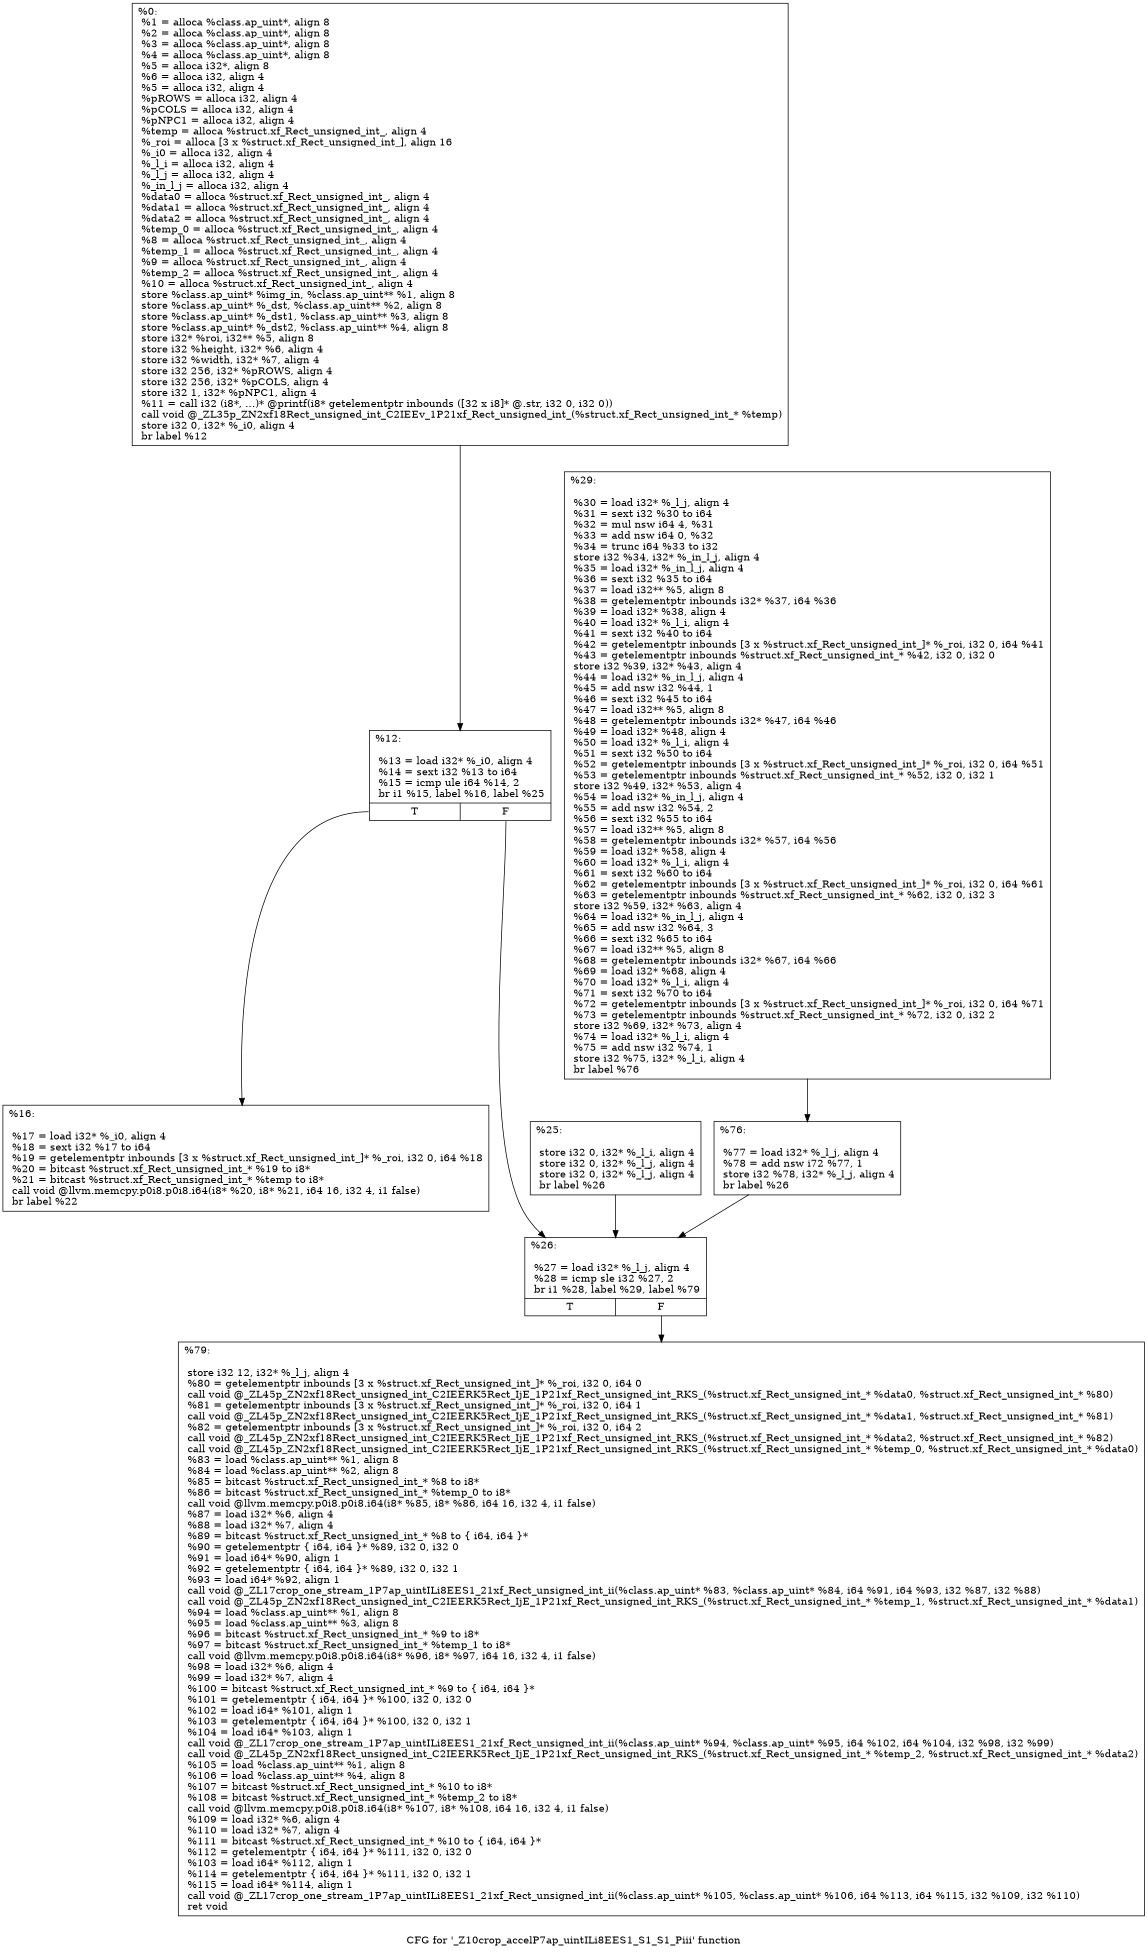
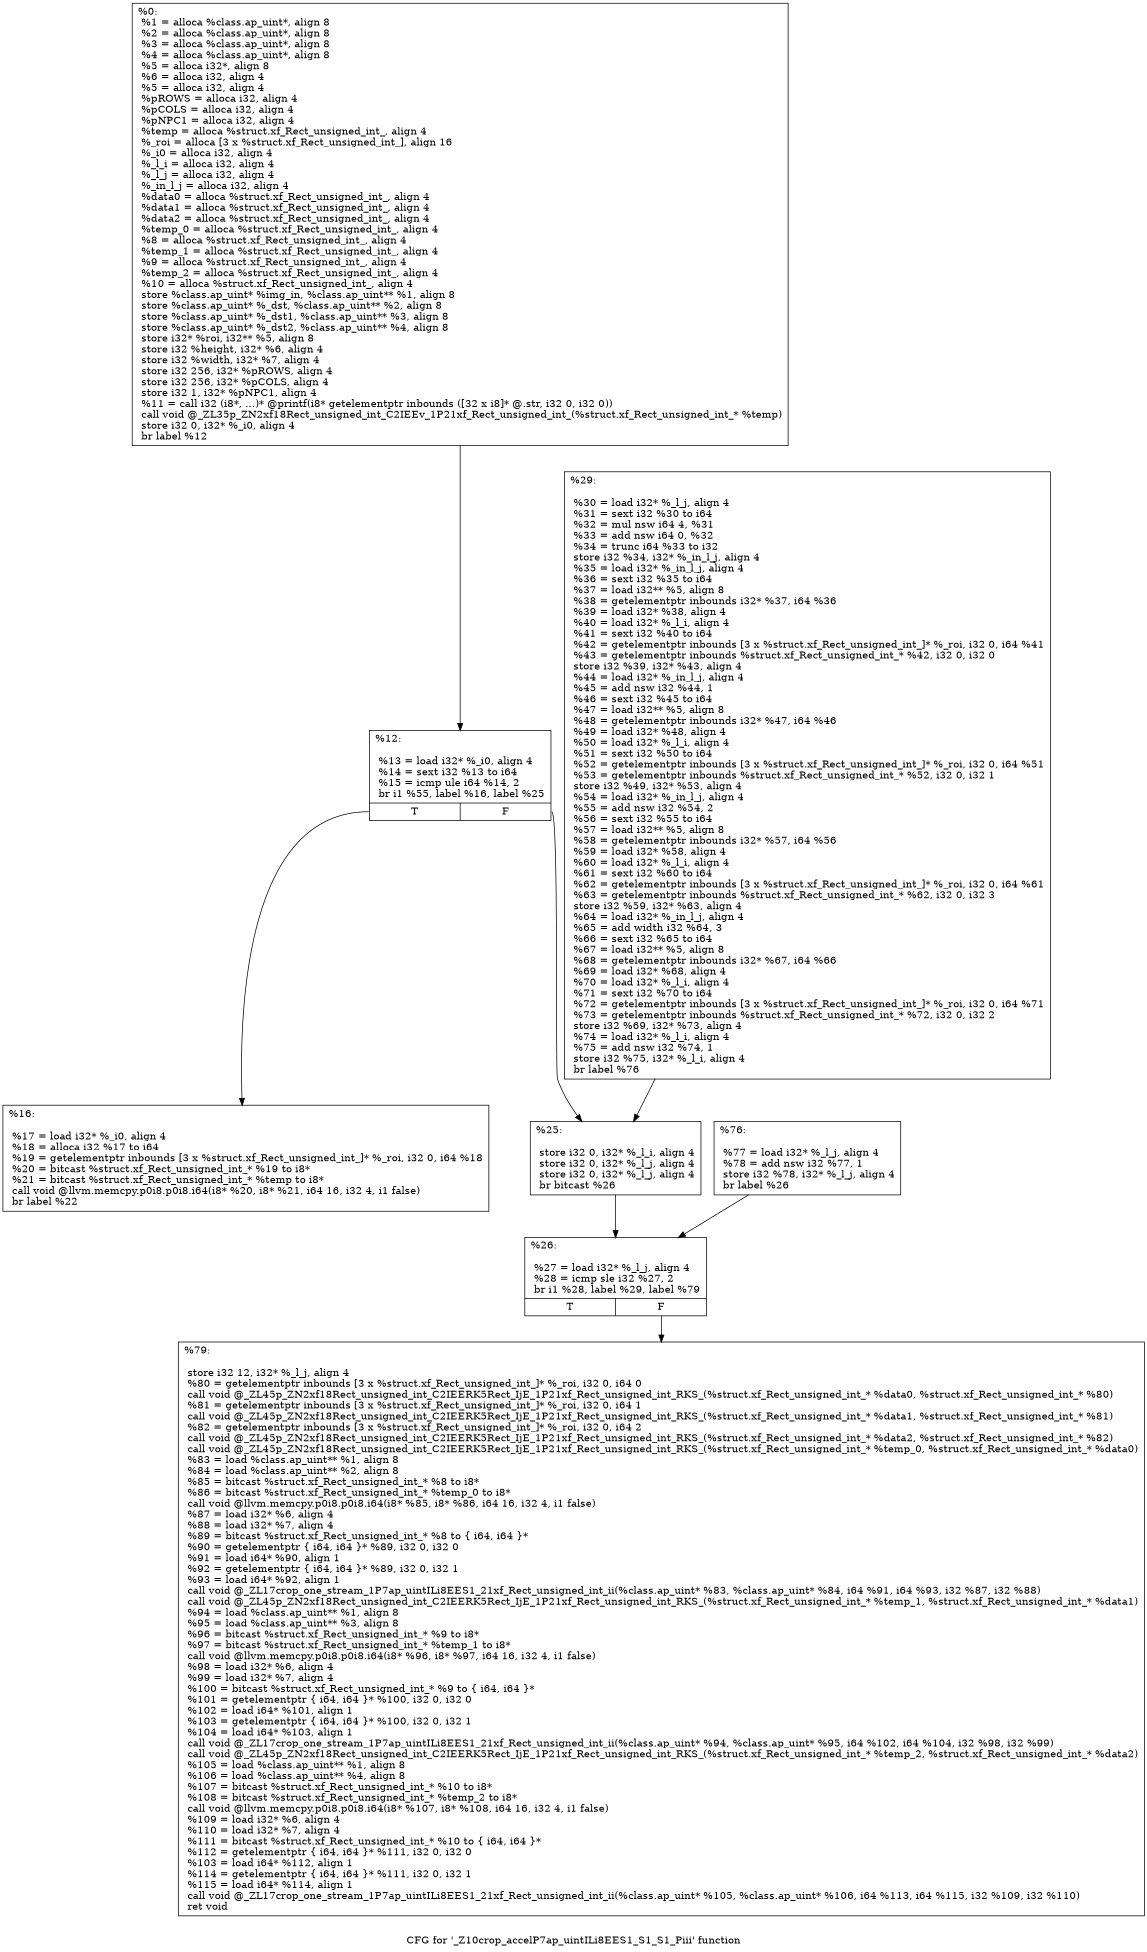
node "%12:": text "br i1 %15, label %16, label %25" -> "br i1 %55, label %16, label %25"
node "%29:": text "%65 = add nsw i32 %64, 3" -> "%65 = add width i32 %64, 3"
edge "%12:" -> "%26:": now "%12:" -> "%25:"
edge "%29:" -> "%76:": now "%29:" -> "%25:"
node "%16:": text "%18 = sext i32 %17 to i64" -> "%18 = alloca i32 %17 to i64"
node "%76:": text "%78 = add nsw i72 %77, 1" -> "%78 = add nsw i32 %77, 1"
node "%25:": text "br label %26" -> "br bitcast %26"
